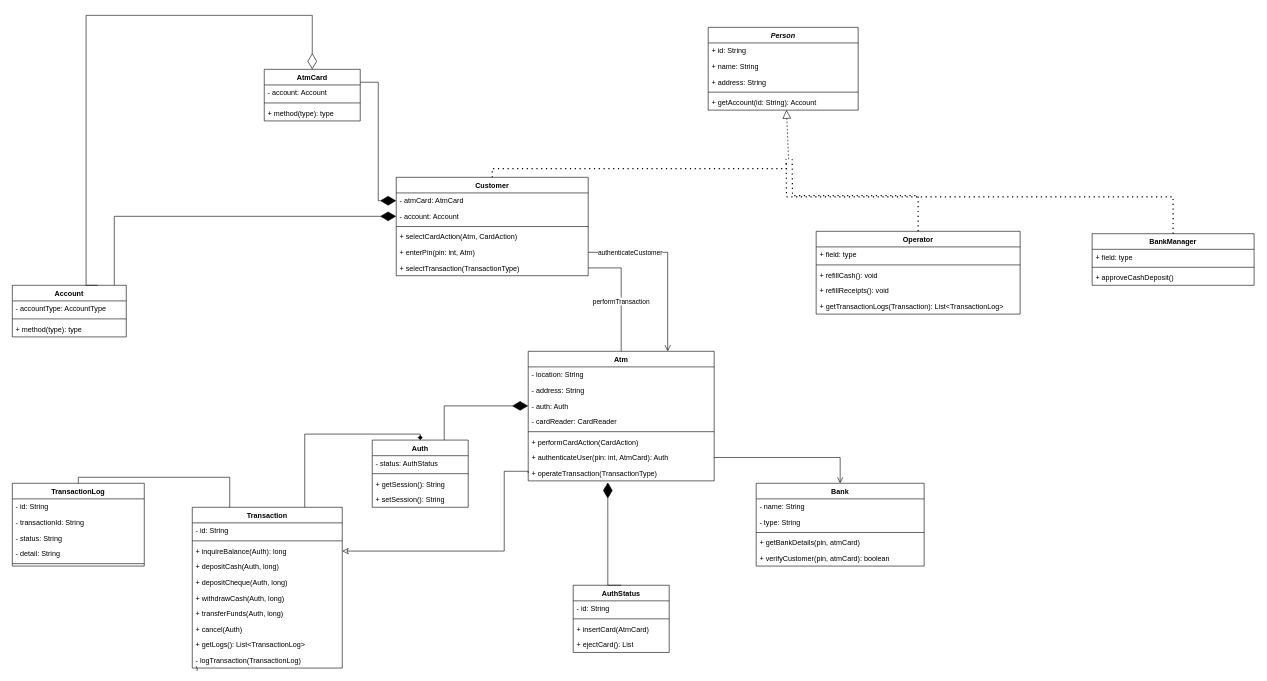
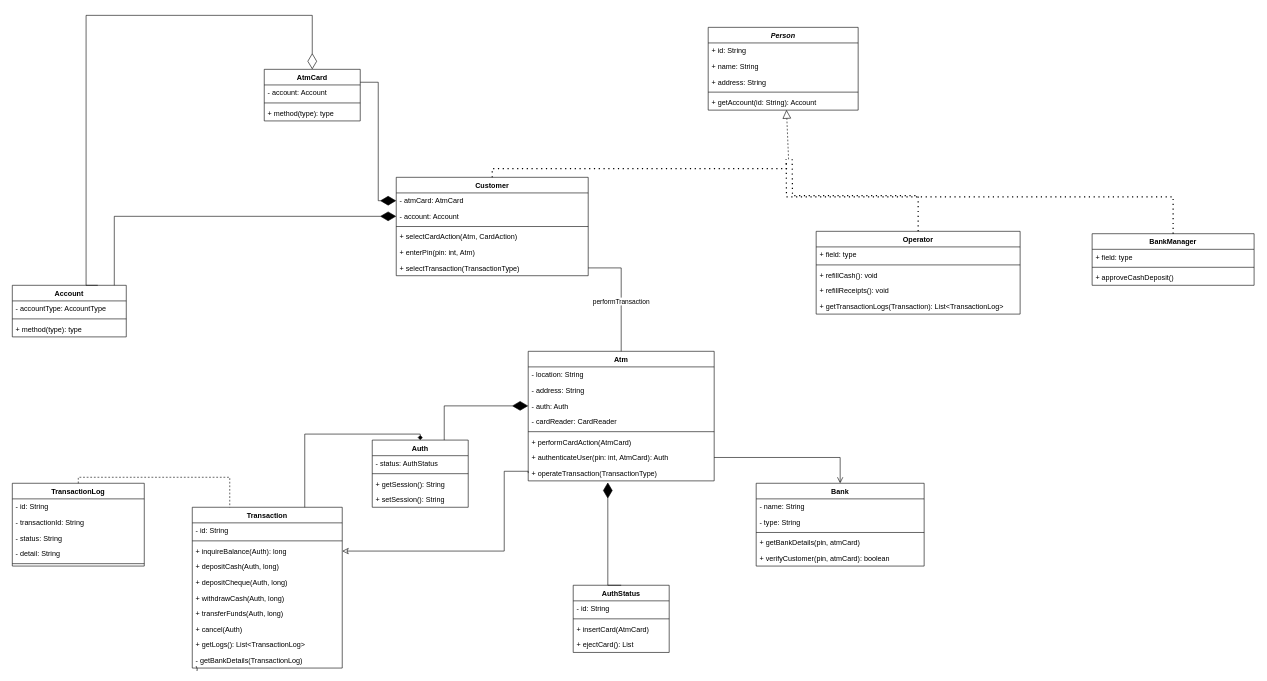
edge "+ enterPin(pin: int, Atm)" -> "Atm": removed, label "authenticateCustomer"
node "+ performCardAction(CardAction)": label "+ performCardAction(CardAction)" -> "+ performCardAction(AtmCard)"
edge "TransactionLog" -- "Transaction": style solid -> dashed
node "- logTransaction(TransactionLog) )": label "- logTransaction(TransactionLog) )" -> "- getBankDetails(TransactionLog) )"
